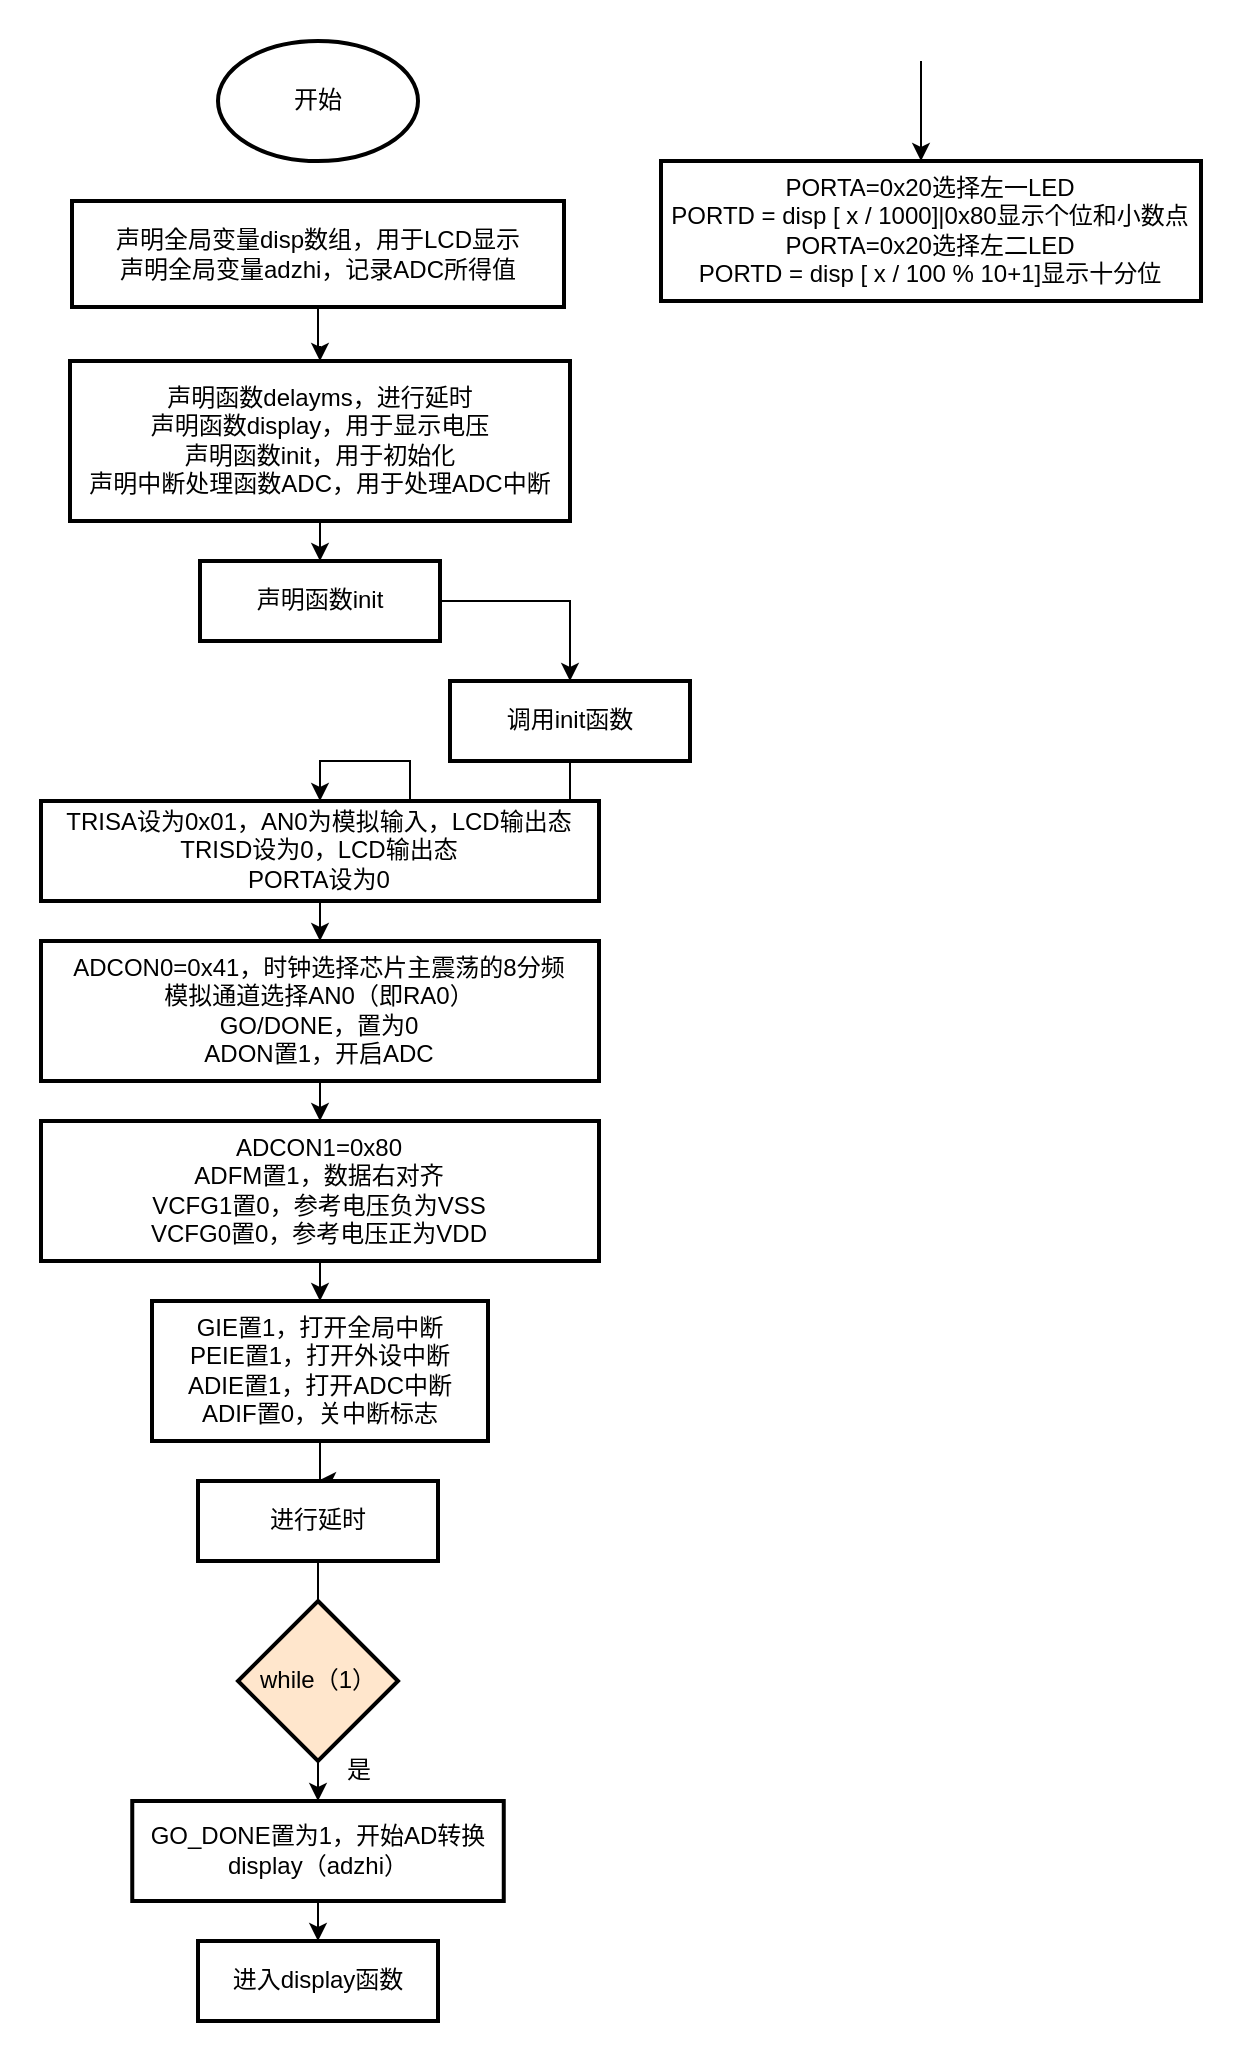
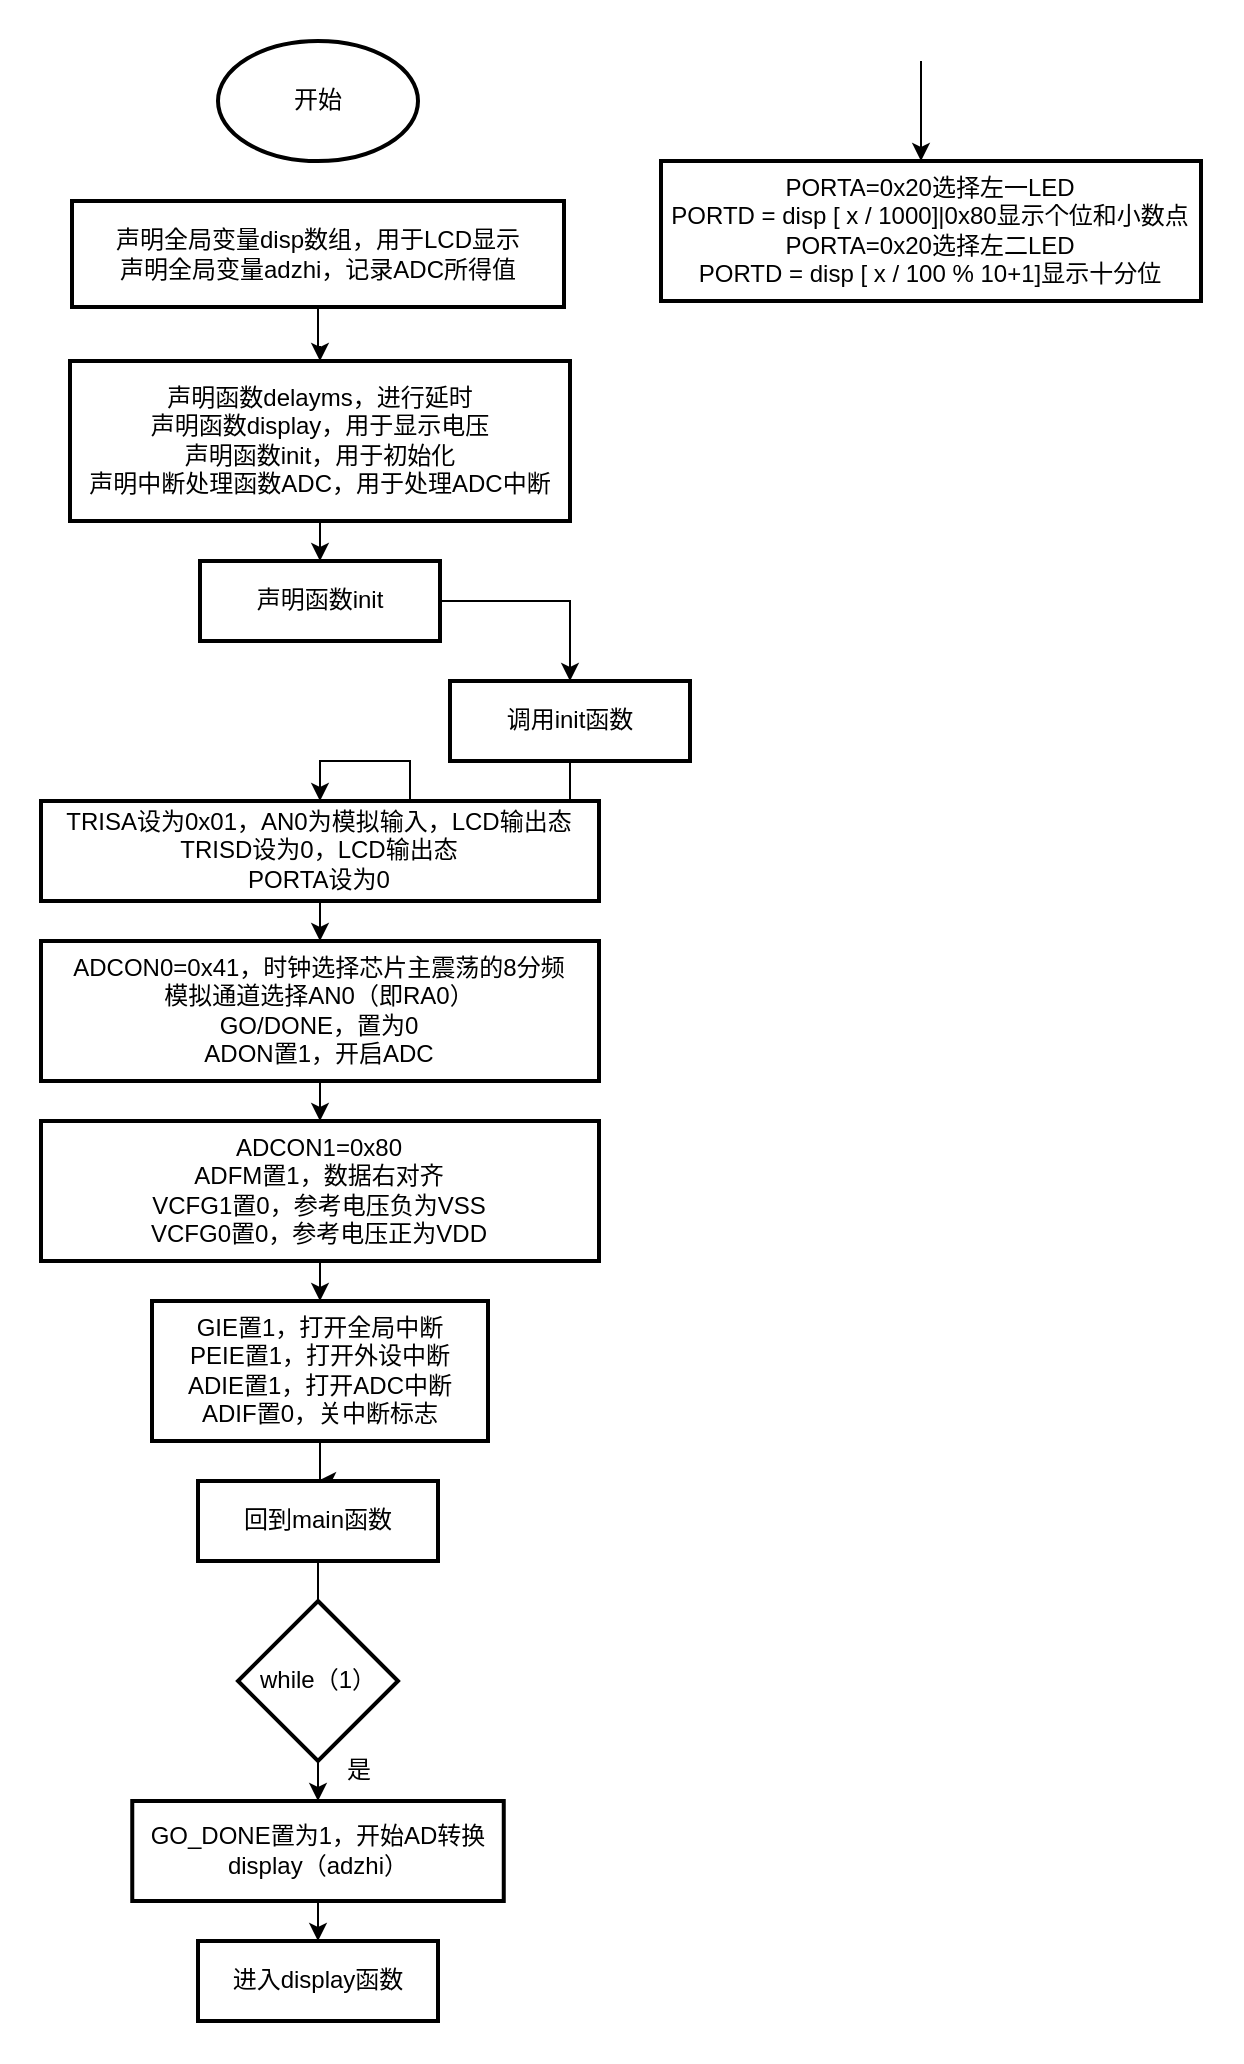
node "进行延时": label "进行延时" -> "回到main函数"
node "while（1）": fillcolor #ffe6cc -> #ffffff
